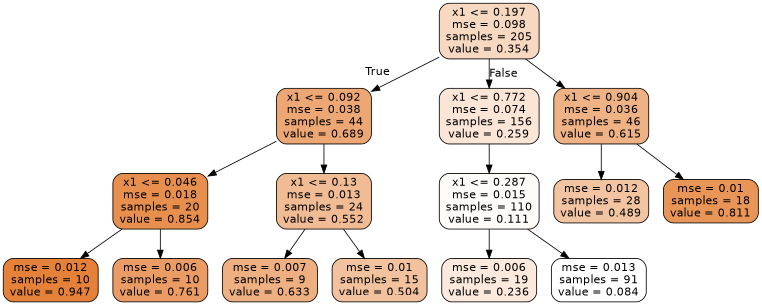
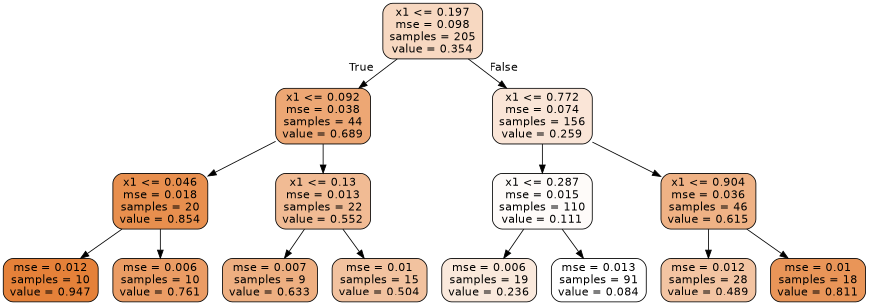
edge "x1 <= 0.197 mse = 0.098 samples = 205 value = 0.354" -> "x1 <= 0.904 mse = 0.036 samples = 46 value = 0.615": now "x1 <= 0.772 mse = 0.074 samples = 156 value = 0.259" -> "x1 <= 0.904 mse = 0.036 samples = 46 value = 0.615"
node "x1 <= 0.13 mse = 0.013 samples = 24 value = 0.552": label "x1 <= 0.13 mse = 0.013 samples = 24 value = 0.552" -> "x1 <= 0.13 mse = 0.013 samples = 22 value = 0.552"
